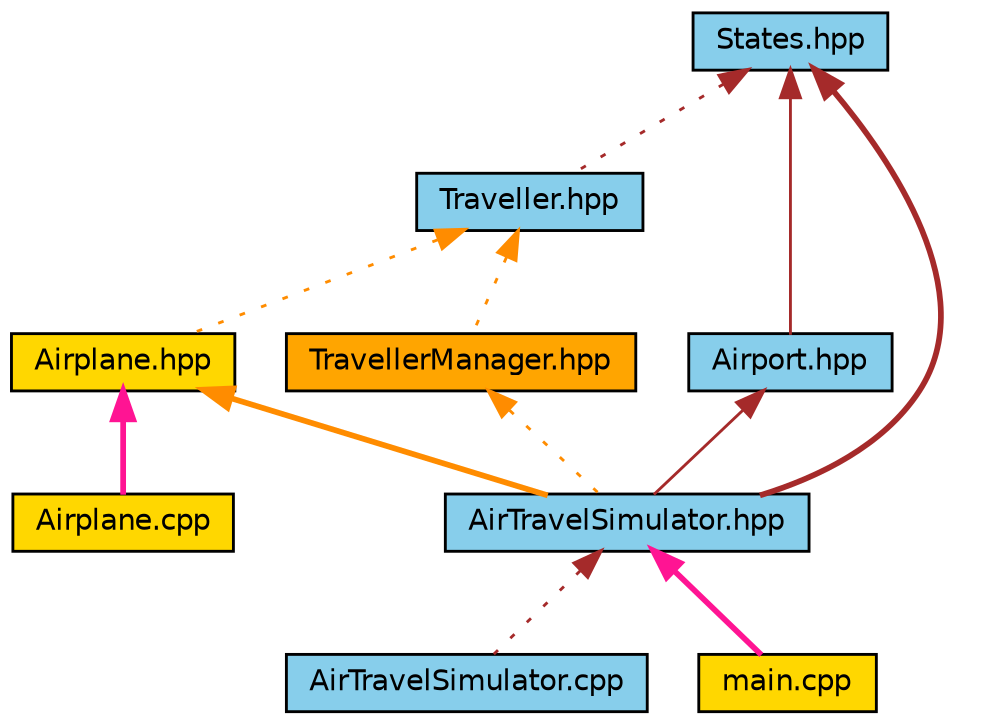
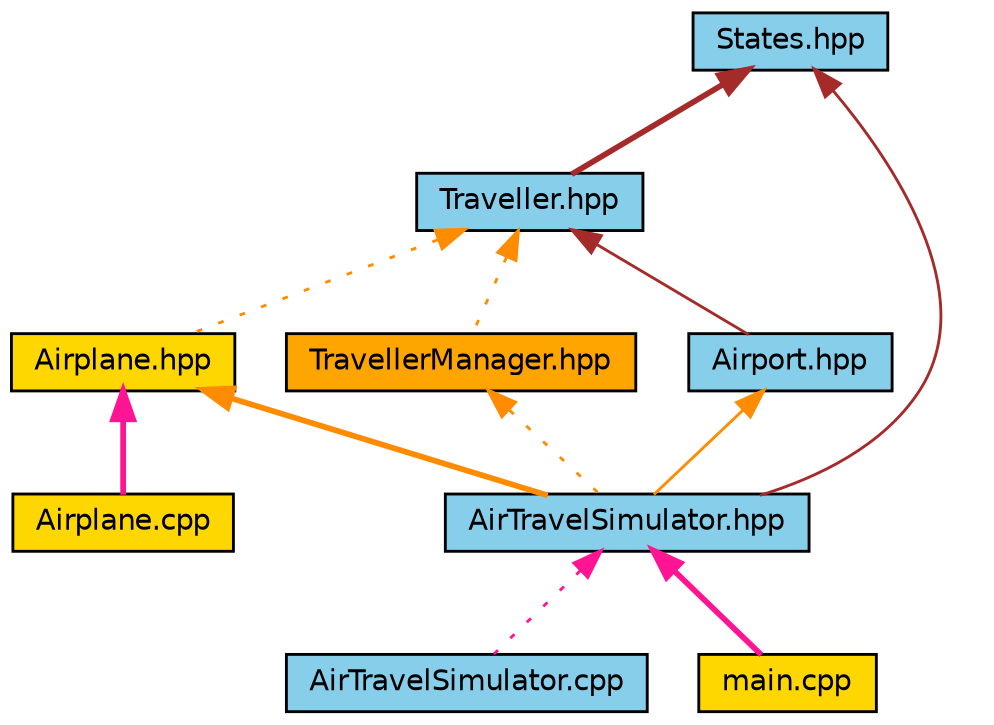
edge "Traveller.hpp" -> "States.hpp": style dotted -> bold
edge "Airport.hpp" -> "States.hpp": now "Airport.hpp" -> "Traveller.hpp"
edge "AirTravelSimulator.hpp" -> "States.hpp": style bold -> solid
edge "AirTravelSimulator.hpp" -> "Airport.hpp": color brown -> darkorange
edge "AirTravelSimulator.cpp" -> "AirTravelSimulator.hpp": color brown -> deeppink
